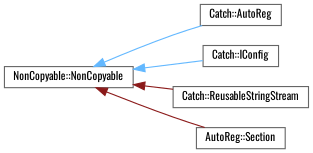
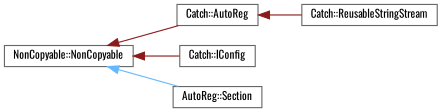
edge "Catch::AutoReg" -> "NonCopyable::NonCopyable": color steelblue1 -> firebrick4
edge "Catch::IConfig" -> "NonCopyable::NonCopyable": color steelblue1 -> firebrick4
edge "Catch::ReusableStringStream" -> "NonCopyable::NonCopyable": now "Catch::ReusableStringStream" -> "Catch::AutoReg"
edge "AutoReg::Section" -> "NonCopyable::NonCopyable": color firebrick4 -> steelblue1
